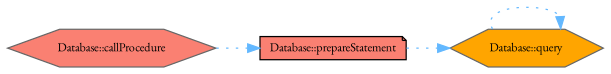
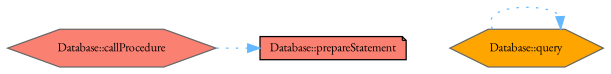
edge "Database::prepareStatement" -> "Database::query": removed
